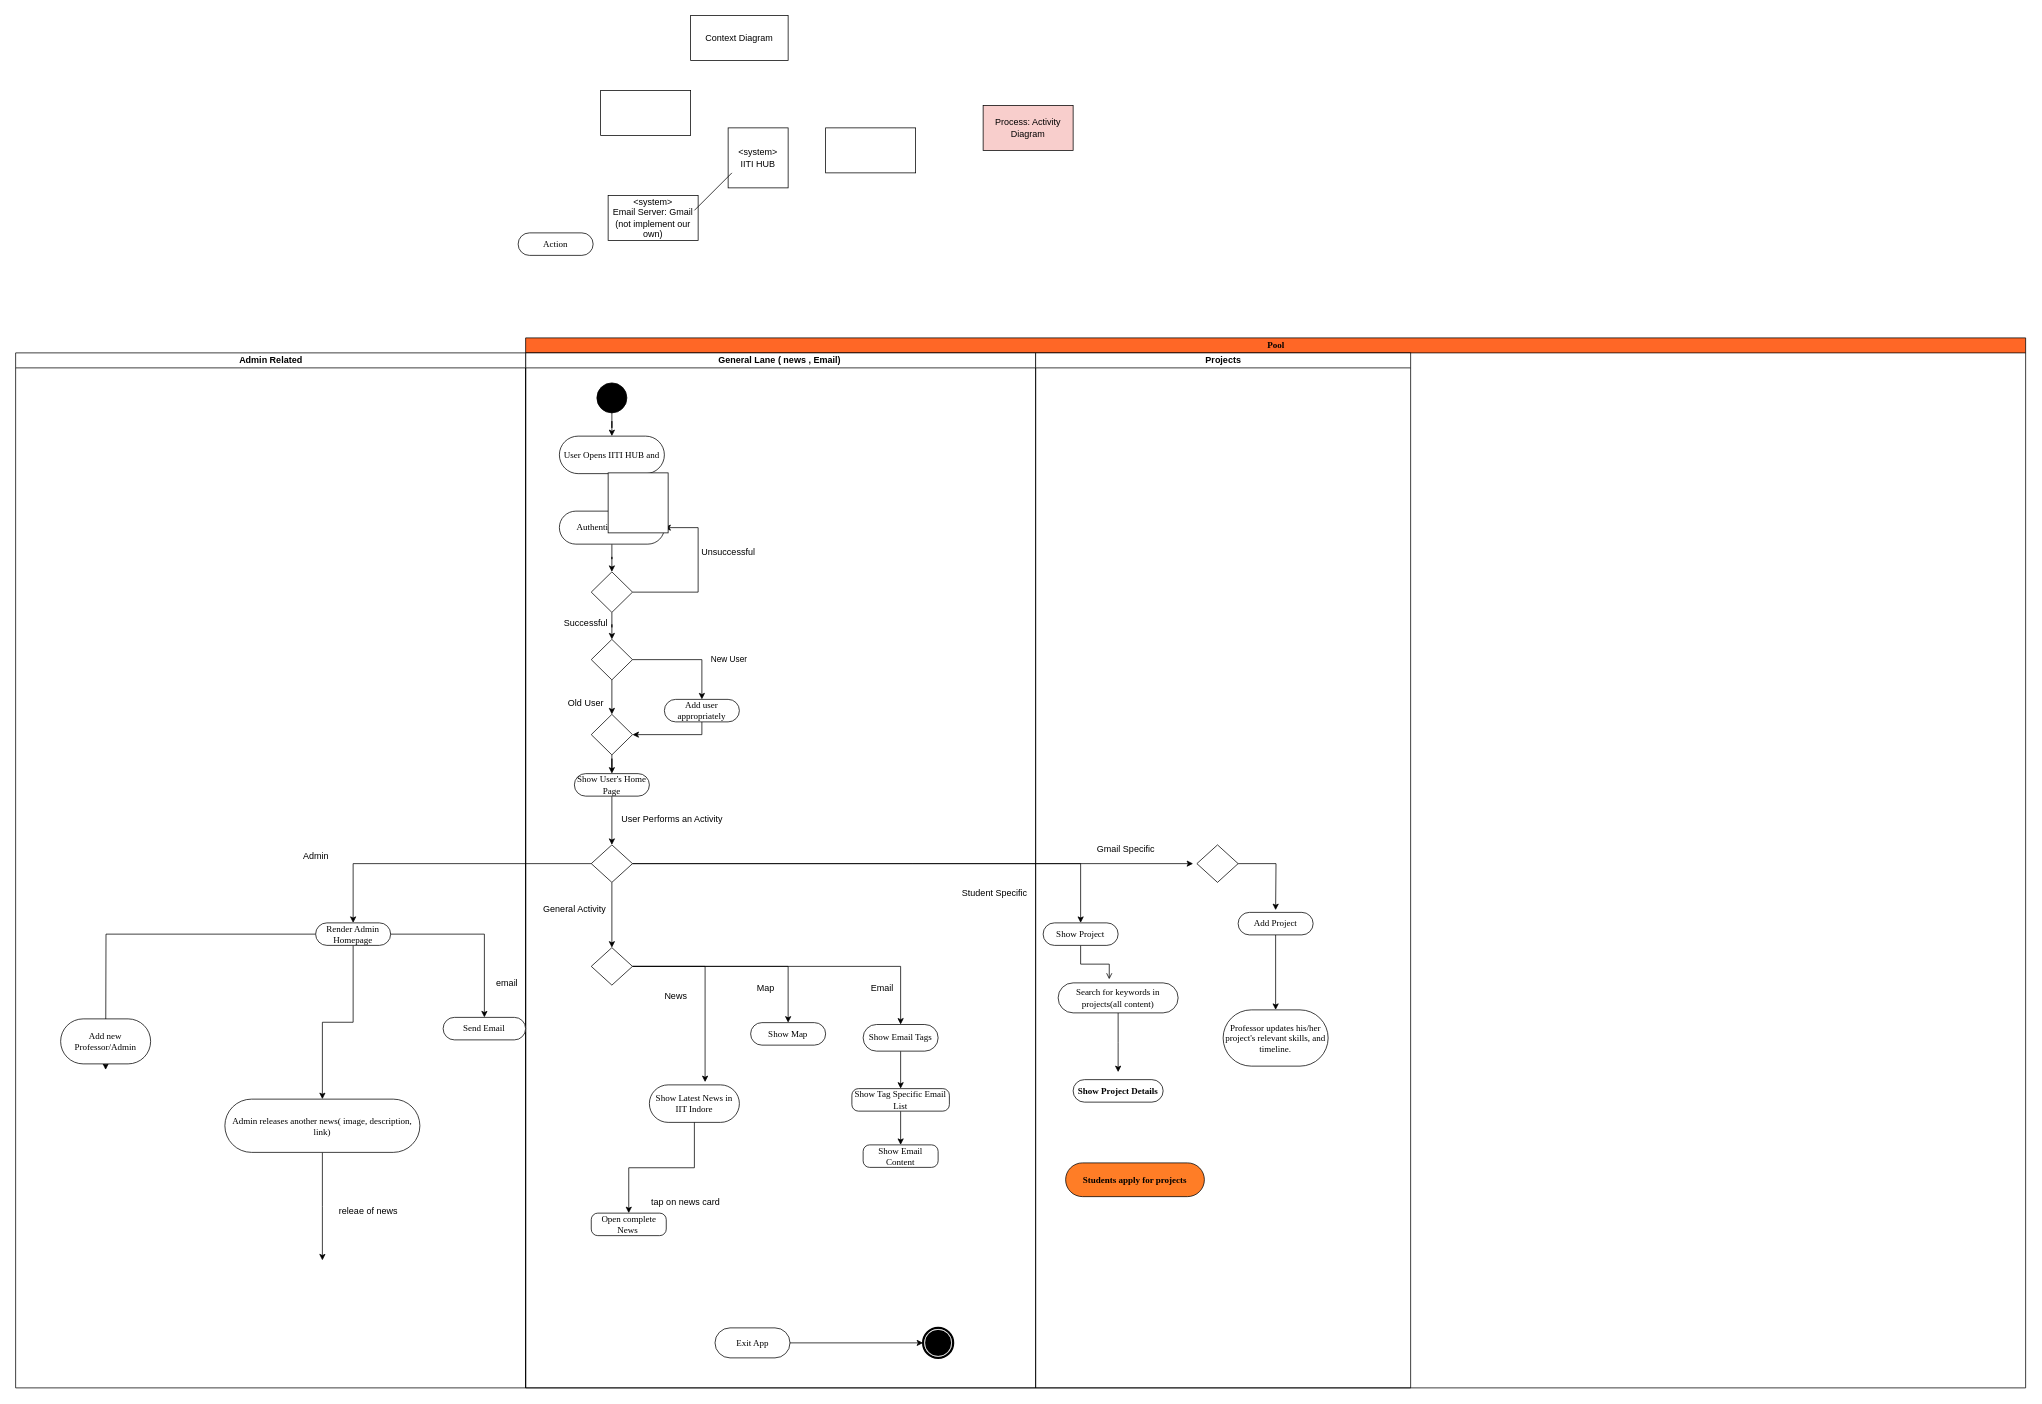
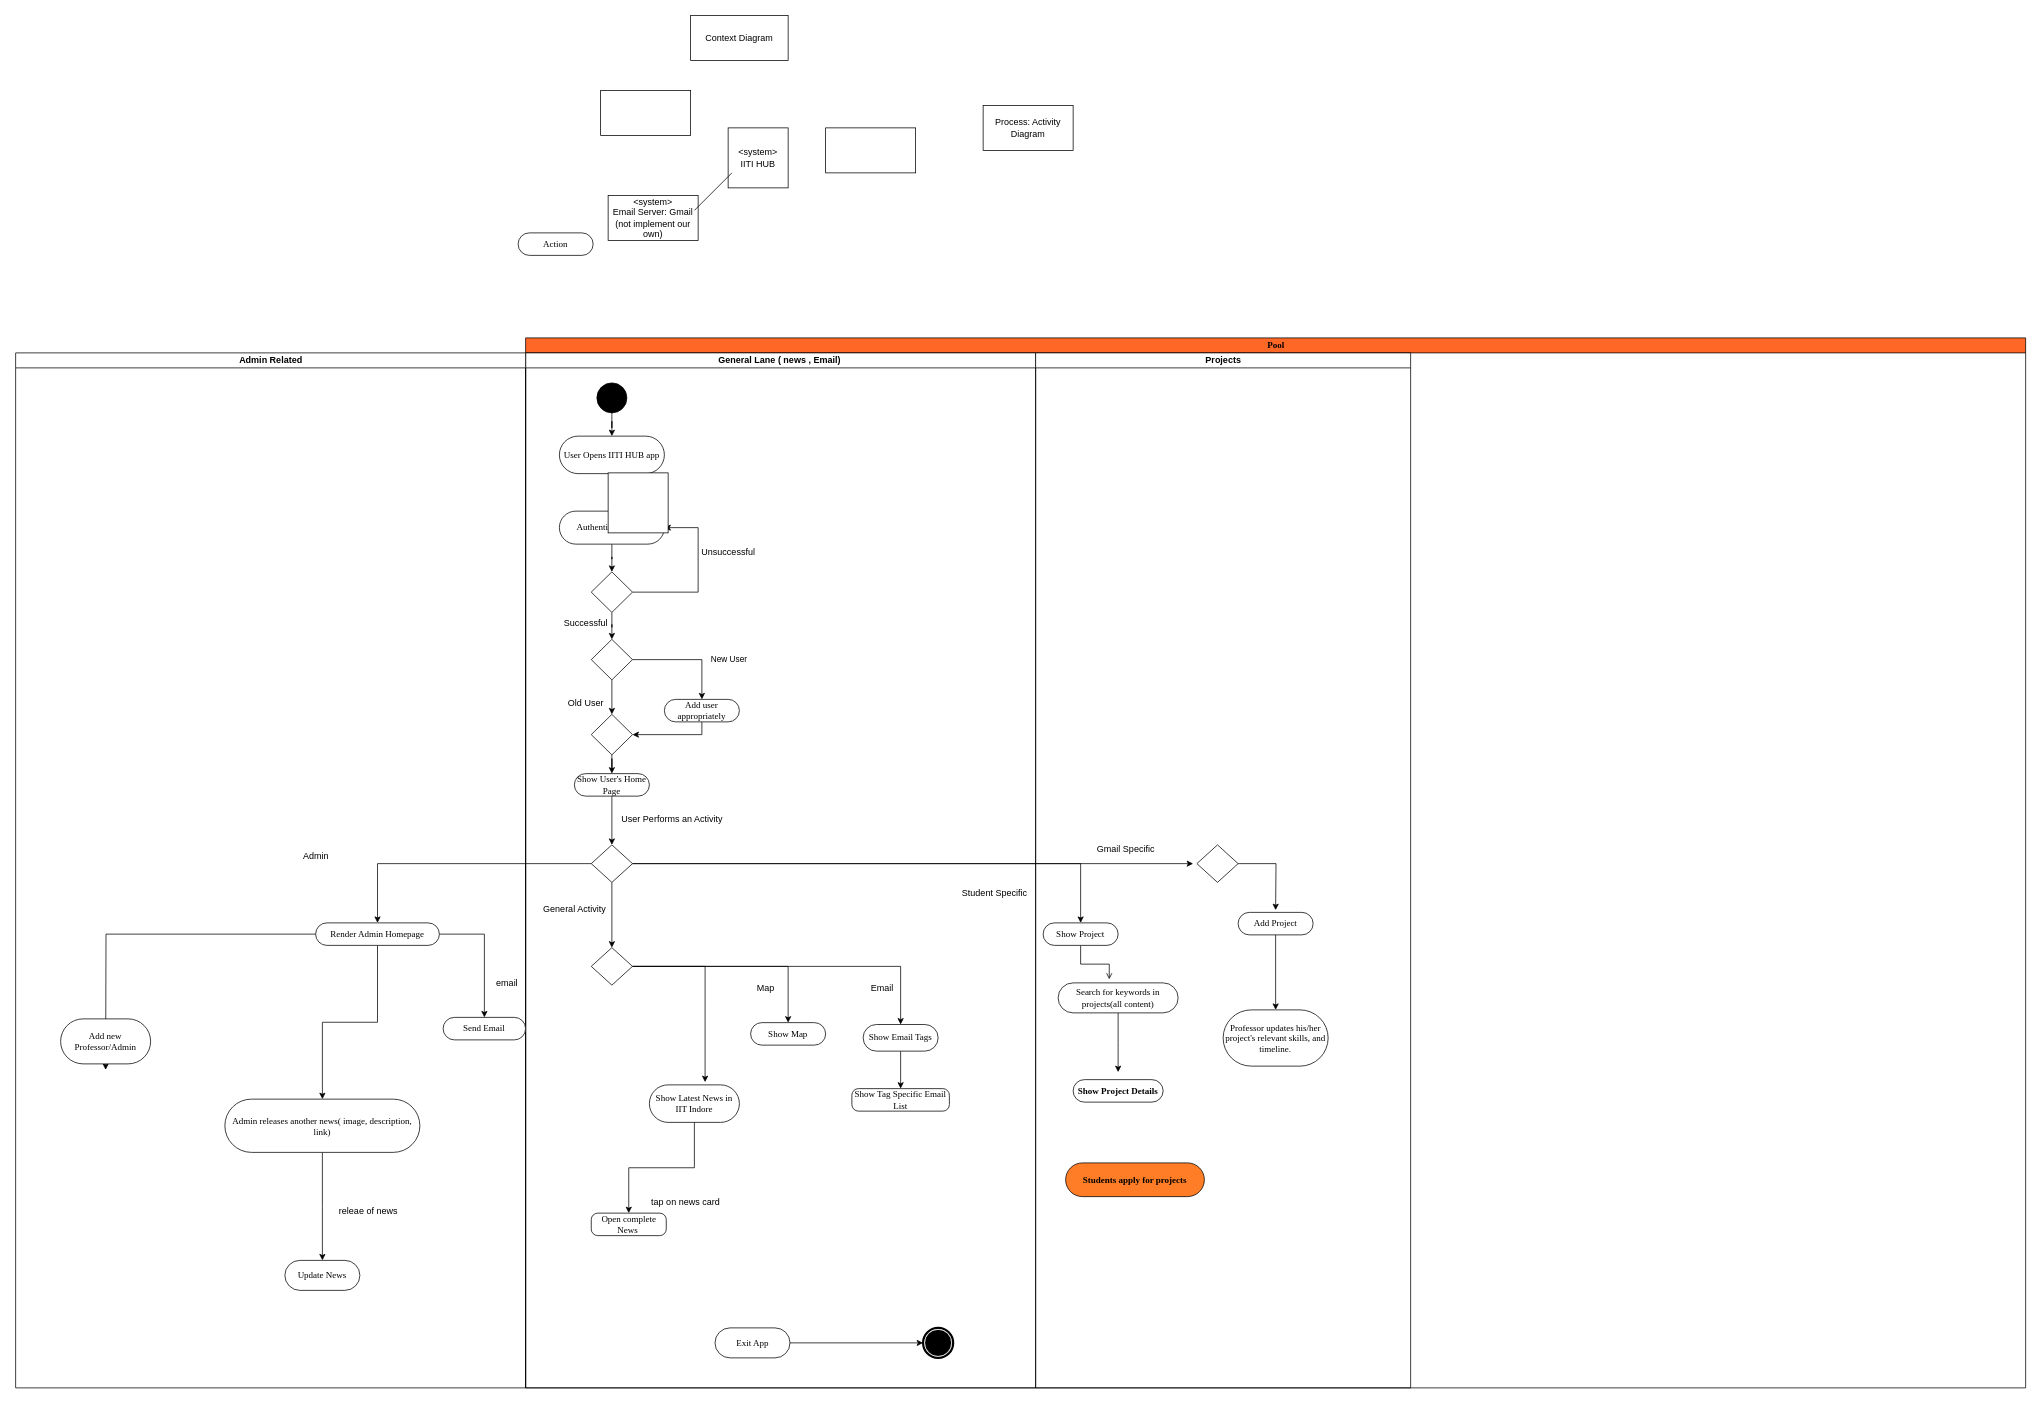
node "Process: Activity Diagram": fillcolor #f8cecc -> #ffffff
node "User Opens IITI HUB and": label "User Opens IITI HUB and" -> "User Opens IITI HUB app"
node "Render Admin Homepage": size 75x23 -> 124x23
node "News": removed
edge "Show Tag Specific Email List" -> "Show Email Content": removed
node "Show Email Content": removed
node "Update News": added
